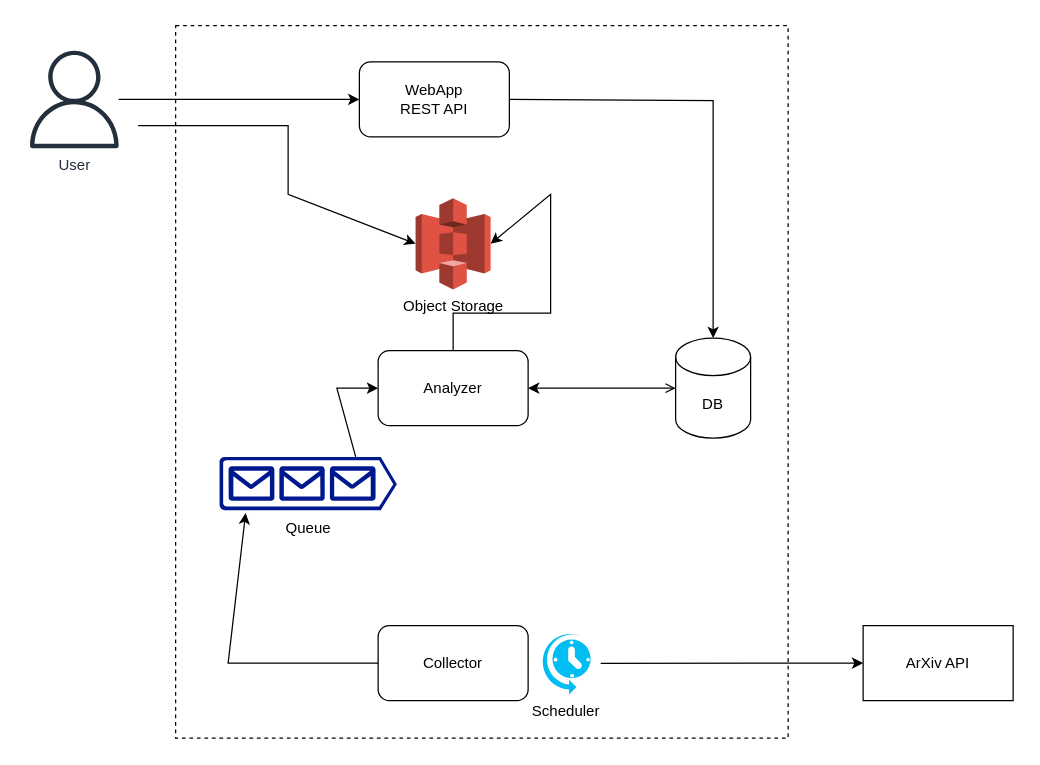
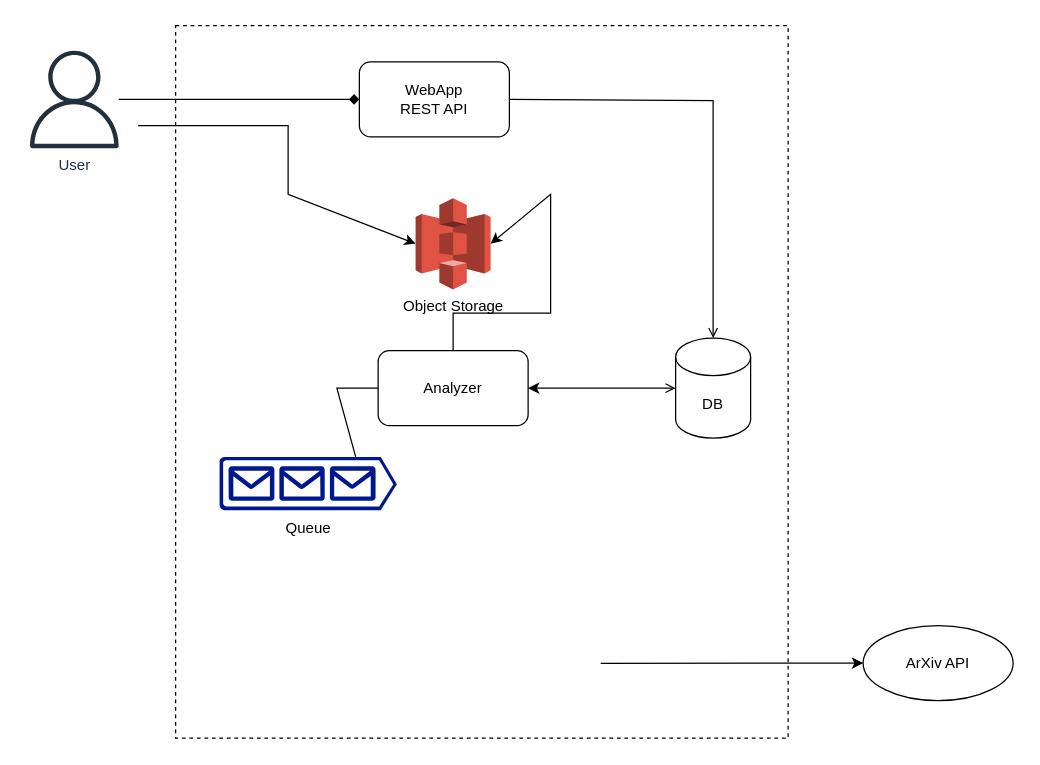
edge "User" -> "WebApp REST API": arrowhead classic -> diamond
edge "WebApp REST API" -> "DB": arrowhead classic -> open
edge "Queue" -> "Analyzer": arrowhead classic -> none
edge "Collector" -> "Queue": removed
node "Collector": removed
node "Scheduler": removed
node "ArXiv API": shape rectangle -> ellipse
